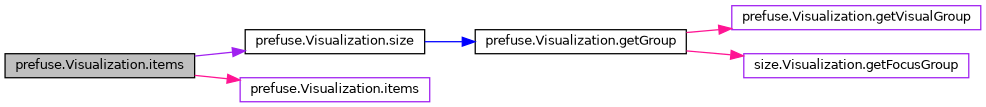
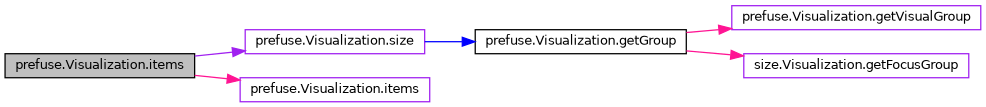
node "prefuse.Visualization.size": color black -> purple
